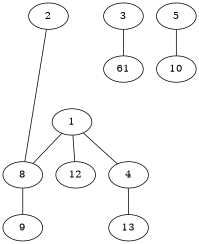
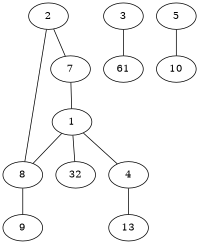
node "7": added
node "12": label "12" -> "32"
